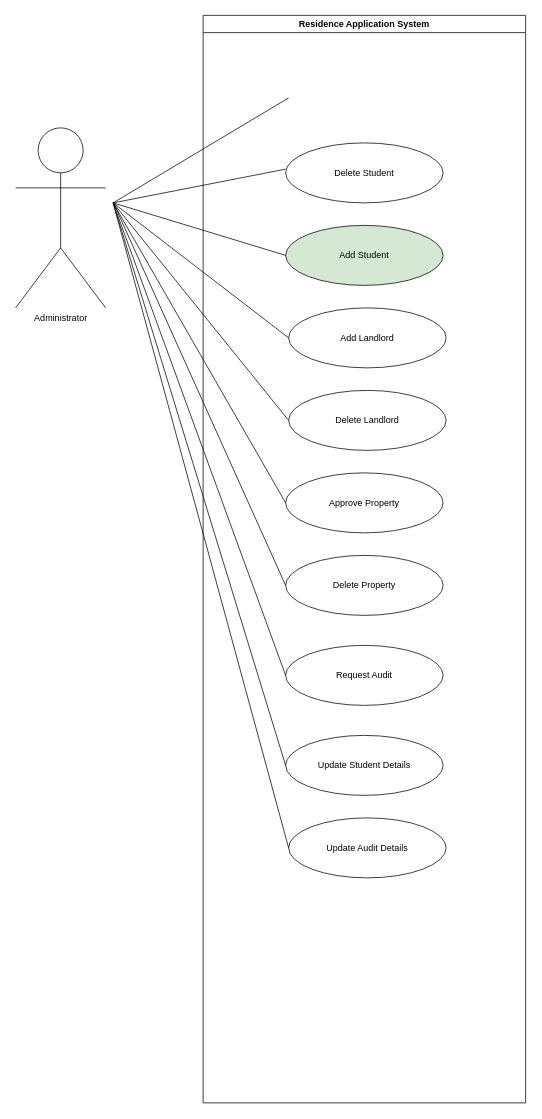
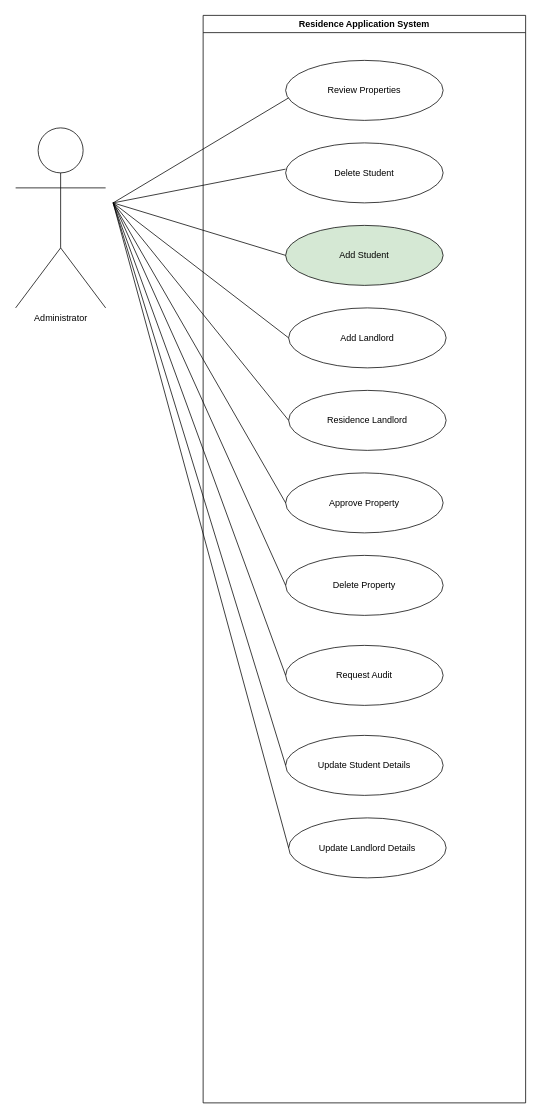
node "Review Properties": added
node "Delete Landlord": label "Delete Landlord" -> "Residence Landlord"
node "Update Audit Details": label "Update Audit Details" -> "Update Landlord Details"
